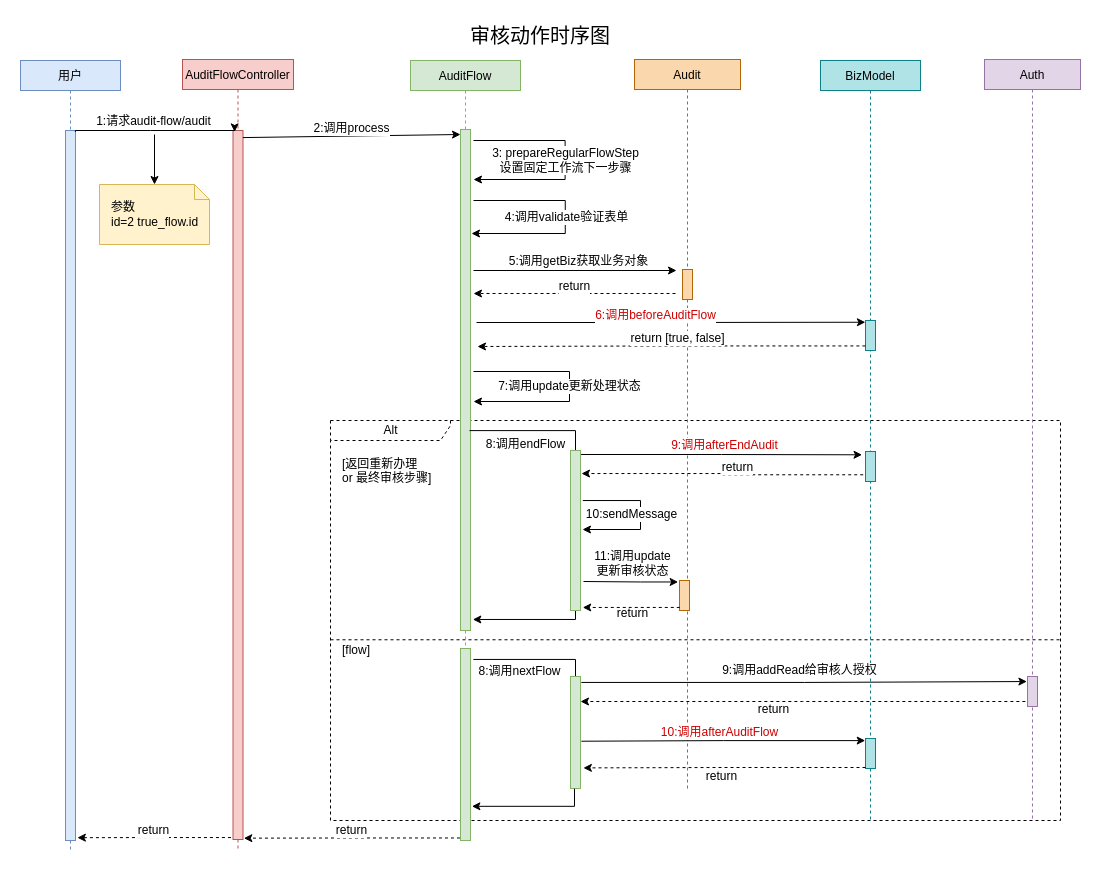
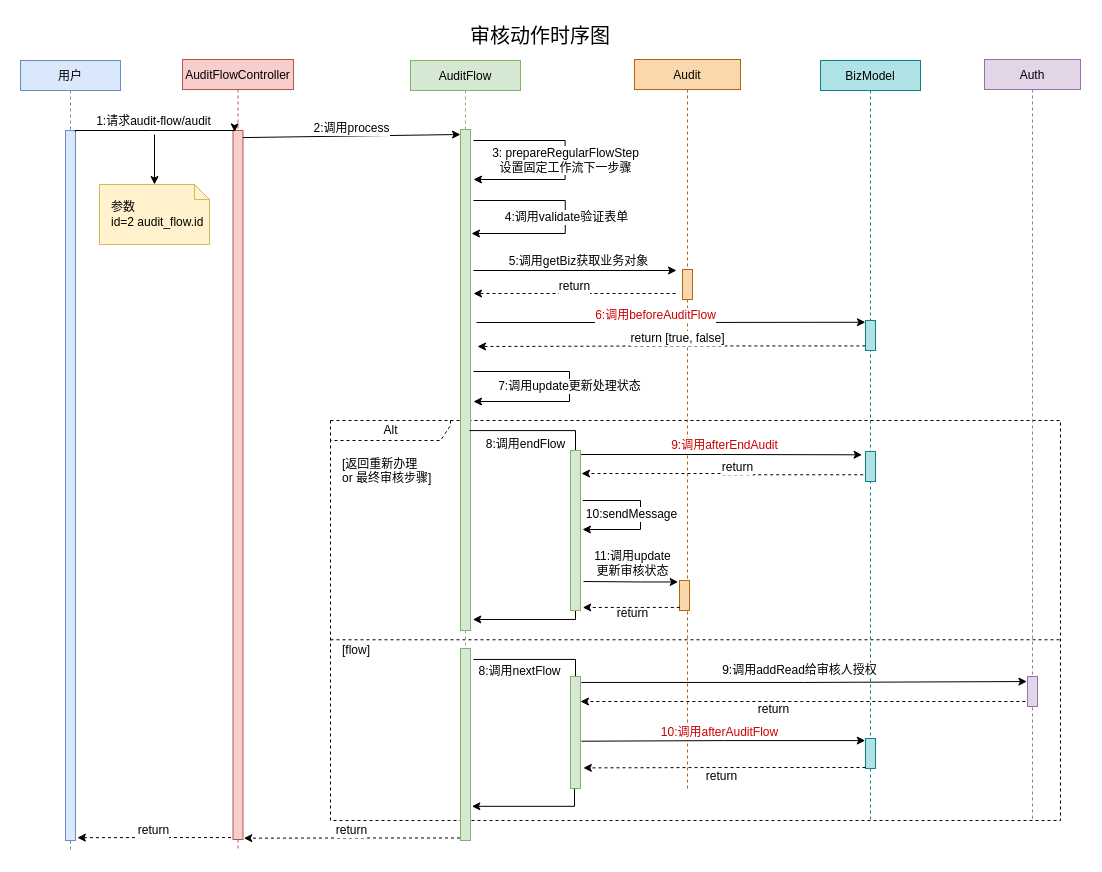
node "参数 id=2 true_flow.id": label "参数 id=2 true_flow.id" -> "参数 id=2 audit_flow.id"
